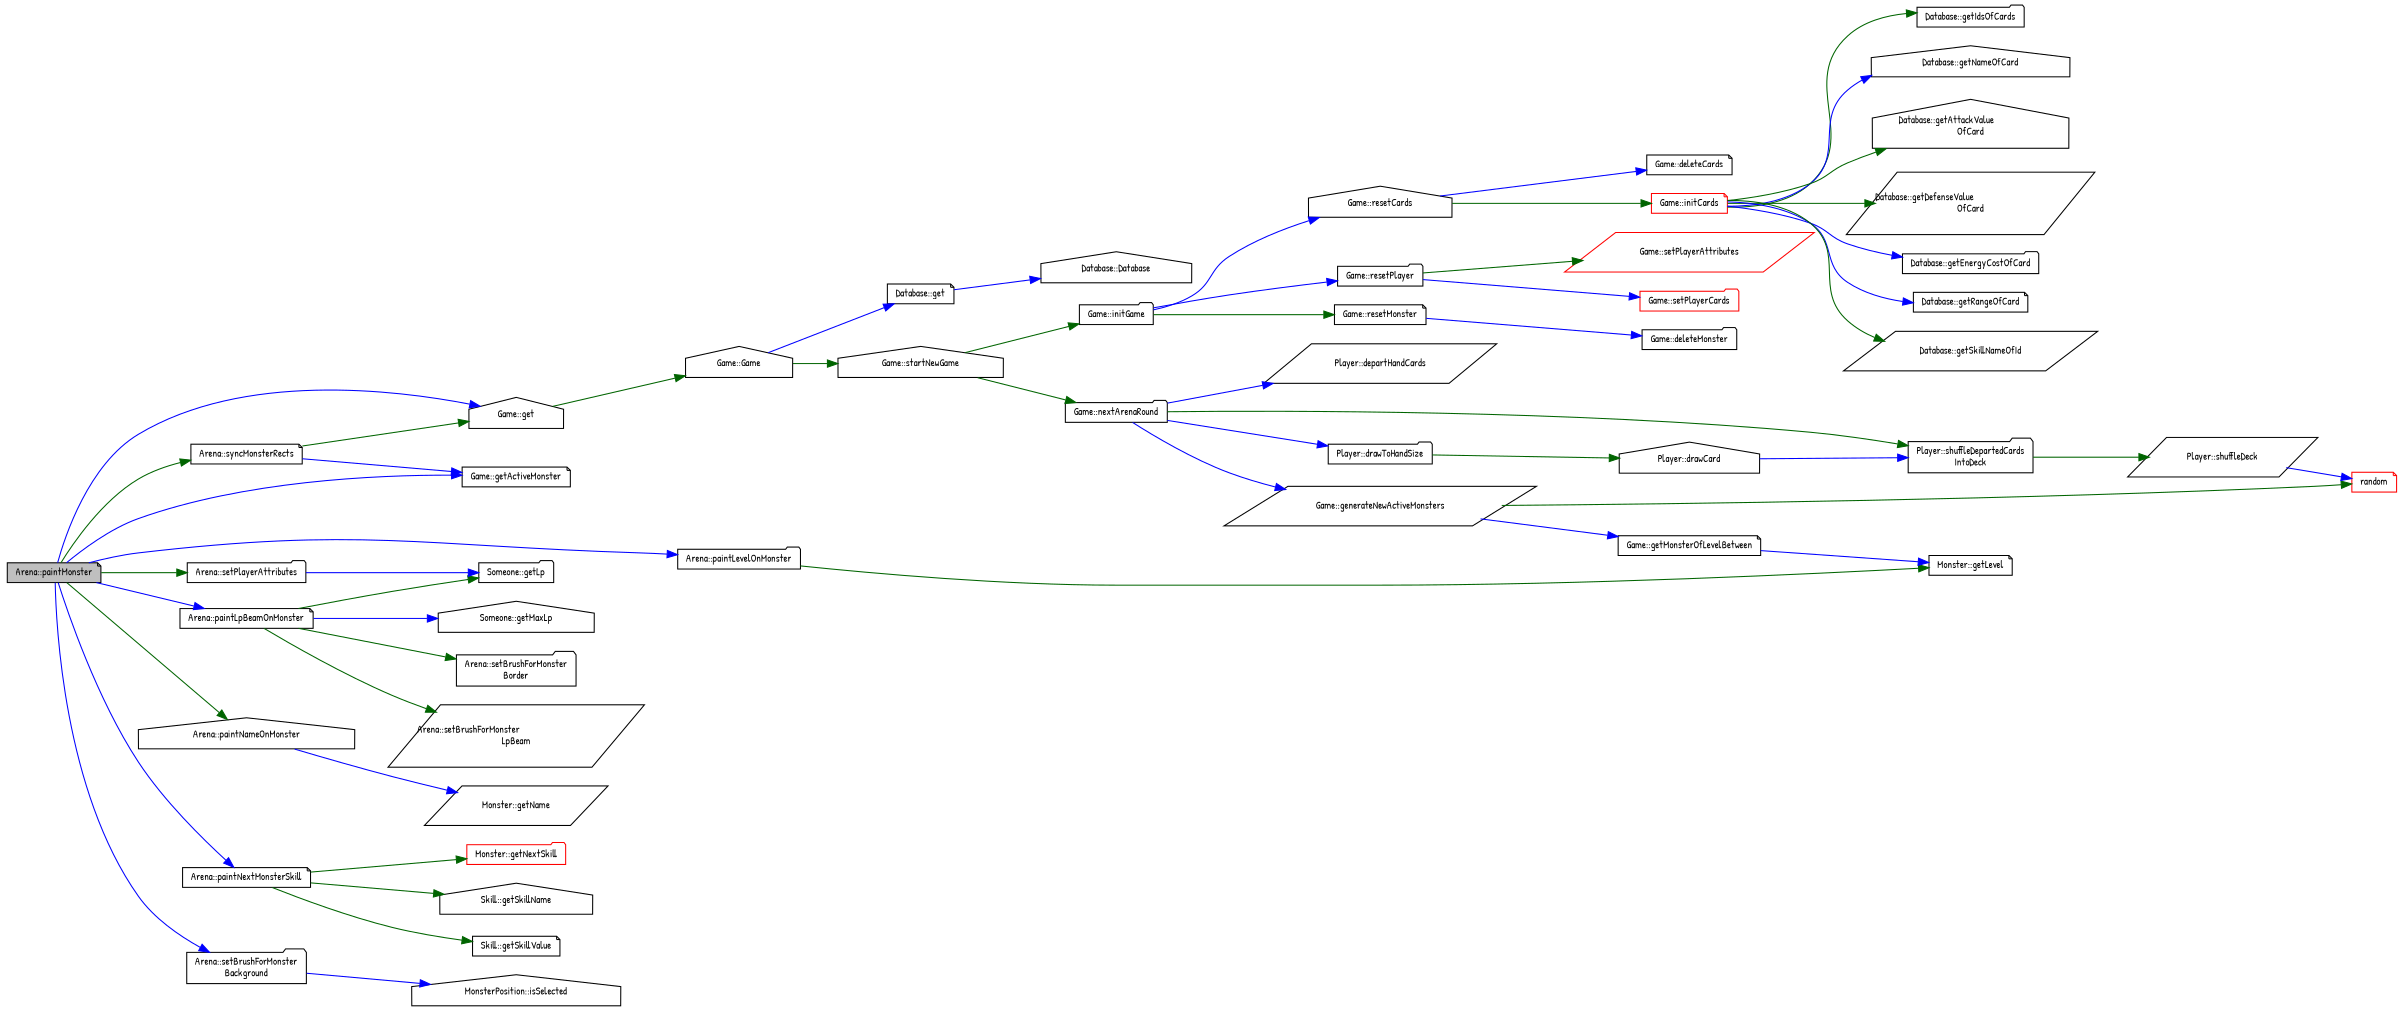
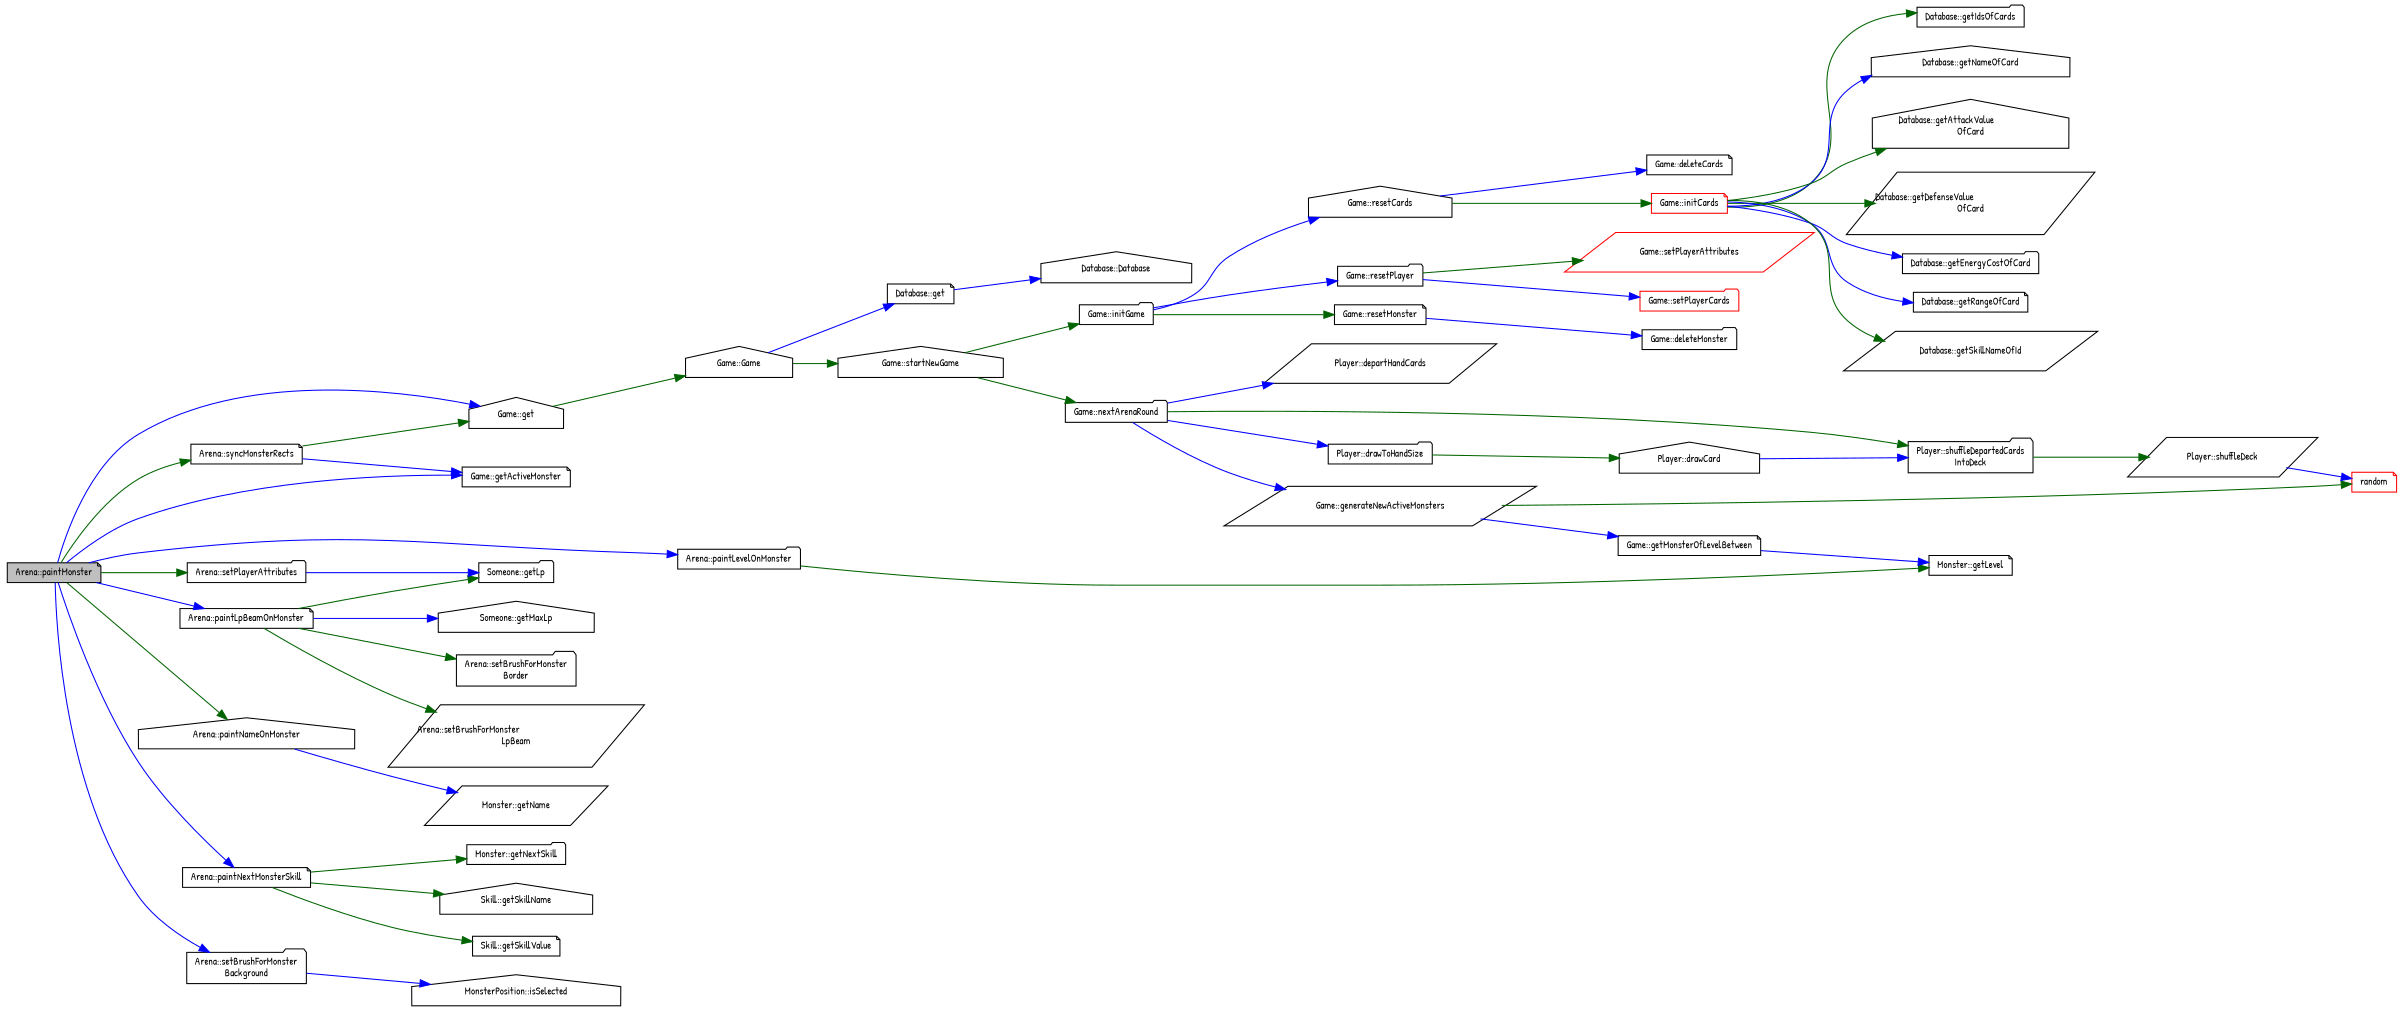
node "Monster::getNextSkill": color red -> black
